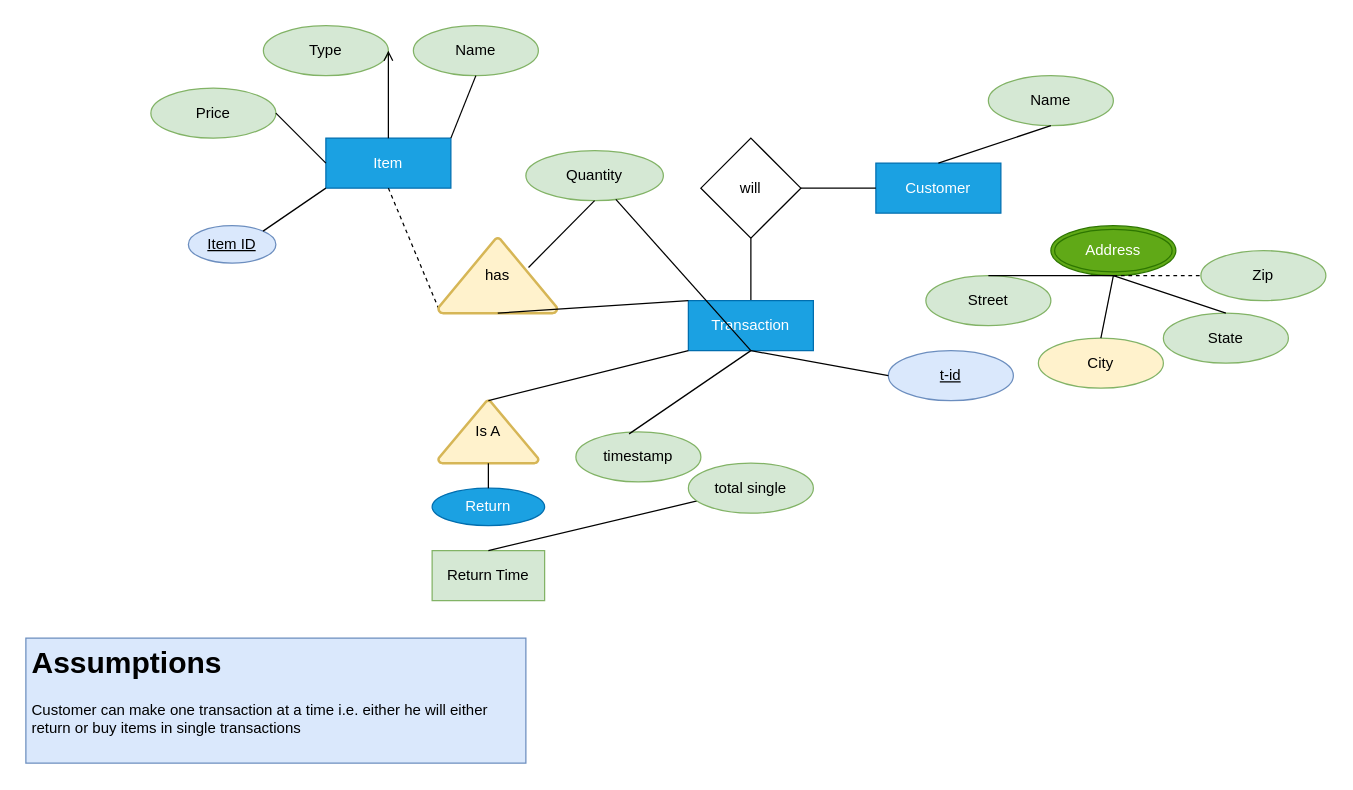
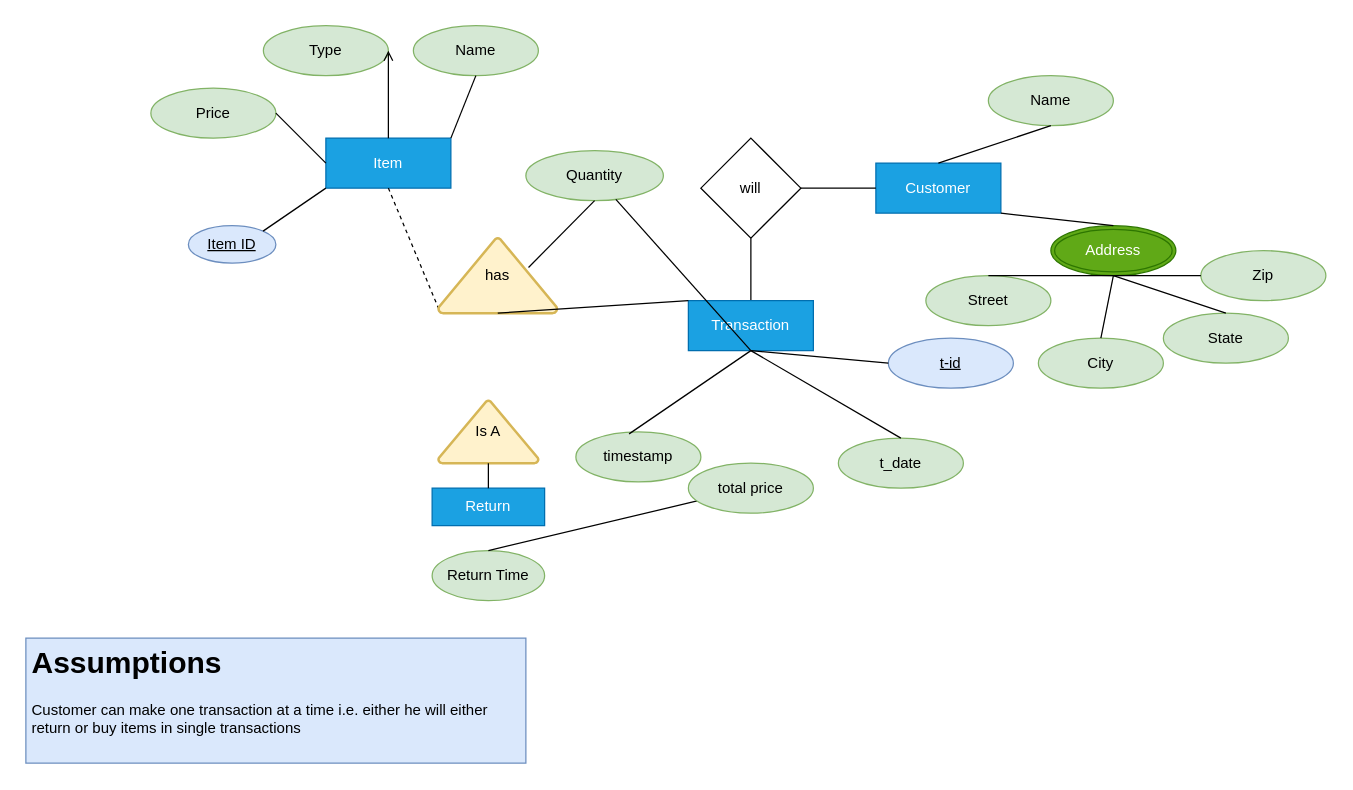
edge "Customer" -- "Address": added
edge "Address" -- "Zip": style dashed -> solid
node "City": fillcolor #fff2cc -> #d5e8d4
edge "Transaction" -- "Is A": removed
node "t-id": moved (951, 376) -> (951, 363)
edge "Transaction" -- "t_date": added
node "t_date": added
node "total single": label "total single" -> "total price"
node "Return": shape ellipse -> rectangle
node "Return Time": shape rectangle -> ellipse
